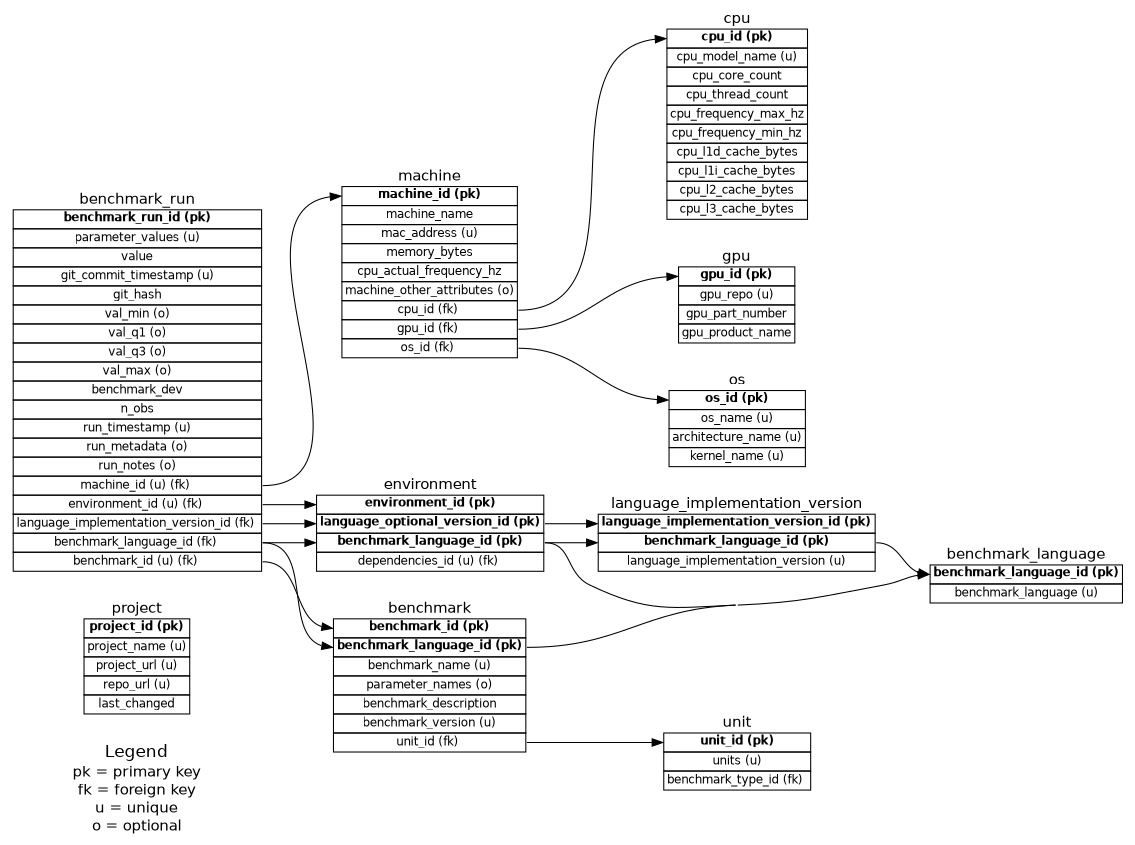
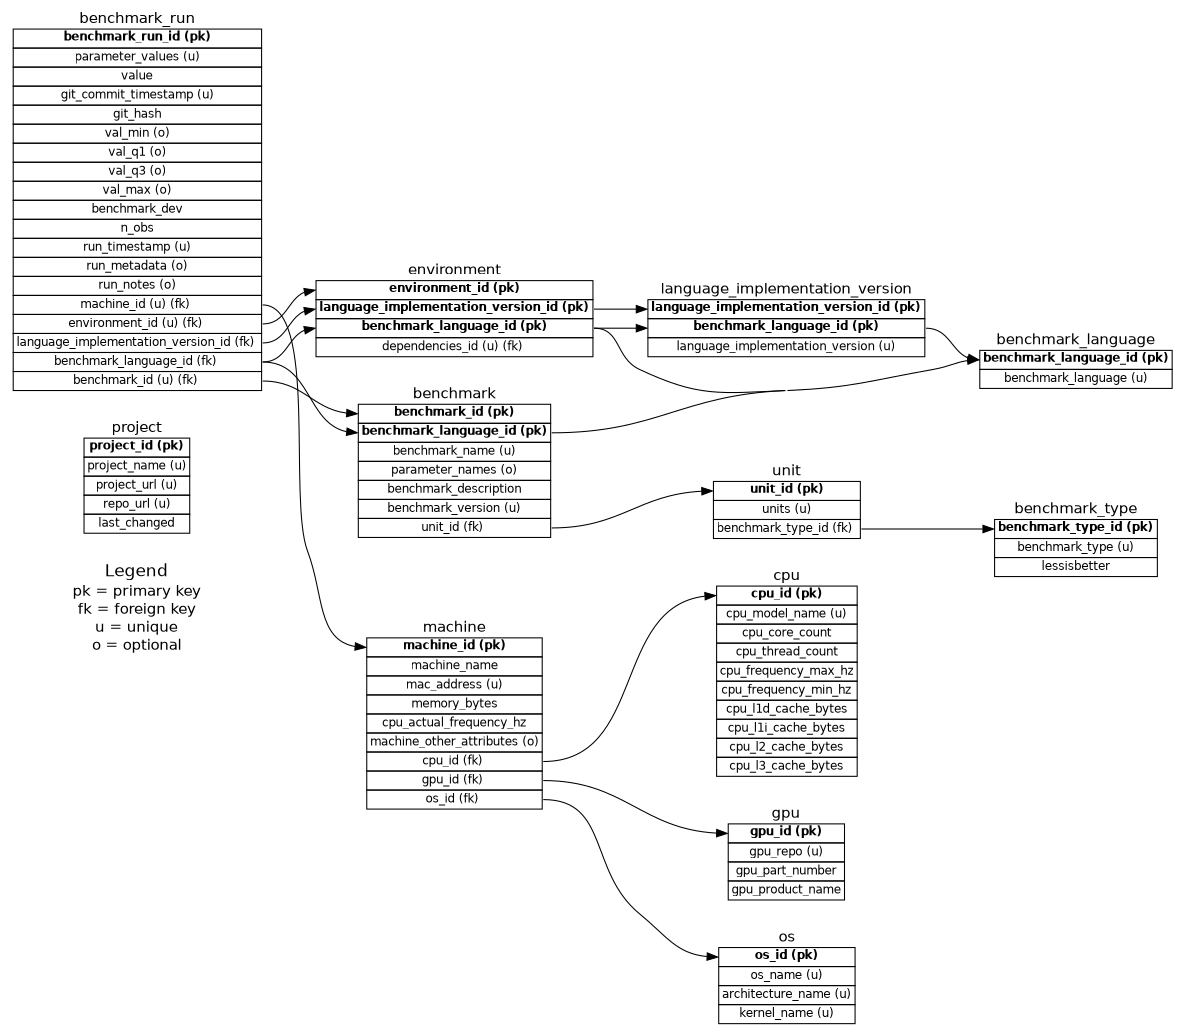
node "environment": text "language_optional_version_id (pk)" -> "language_implementation_version_id (pk)"
node "benchmark_type": added
